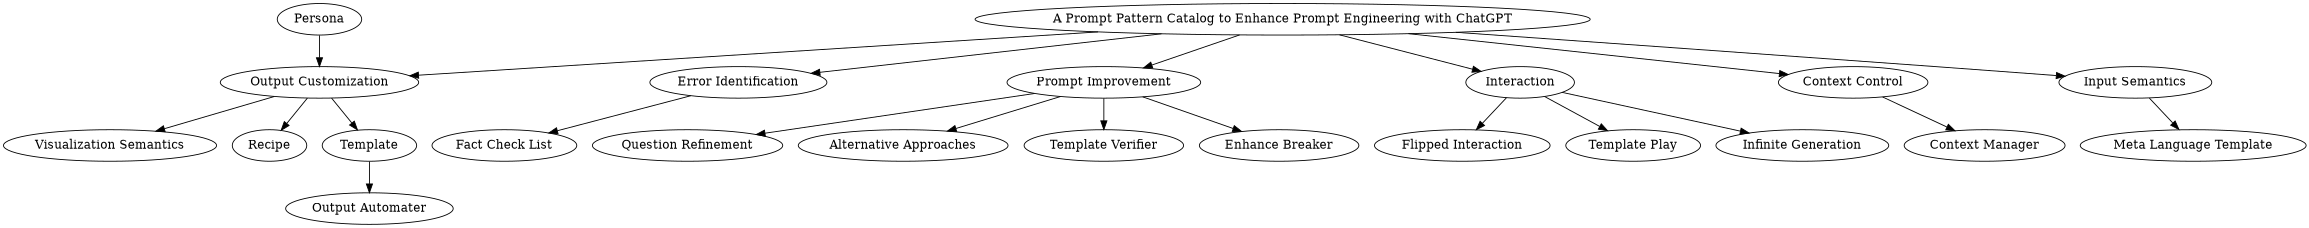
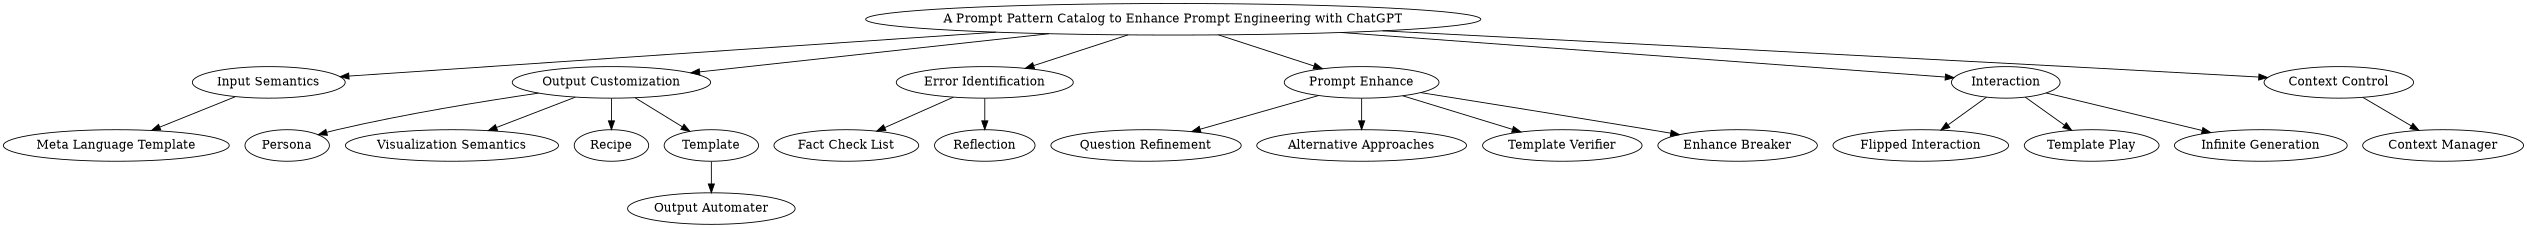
edge "Persona" -> "Output Customization": reversed
node "Prompt Improvement": label "Prompt Improvement" -> "Prompt Enhance"
node "Reflection": added
